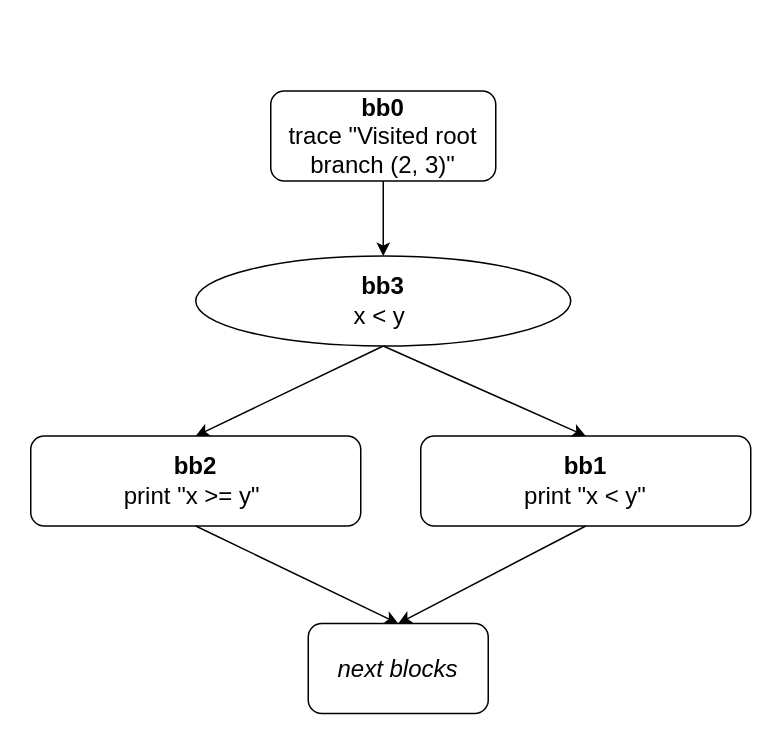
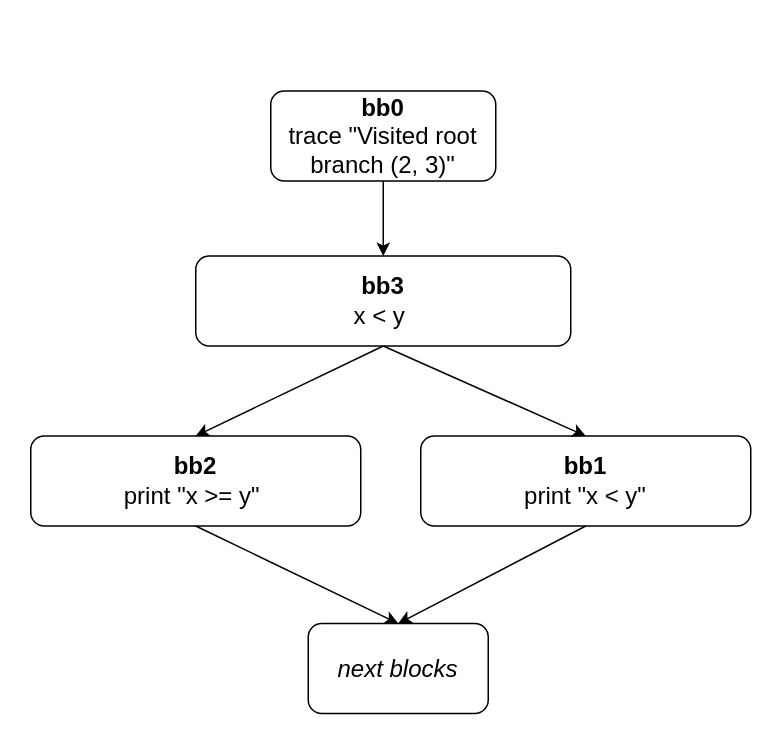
node "bb3 x < y": shape ellipse -> rounded rectangle
